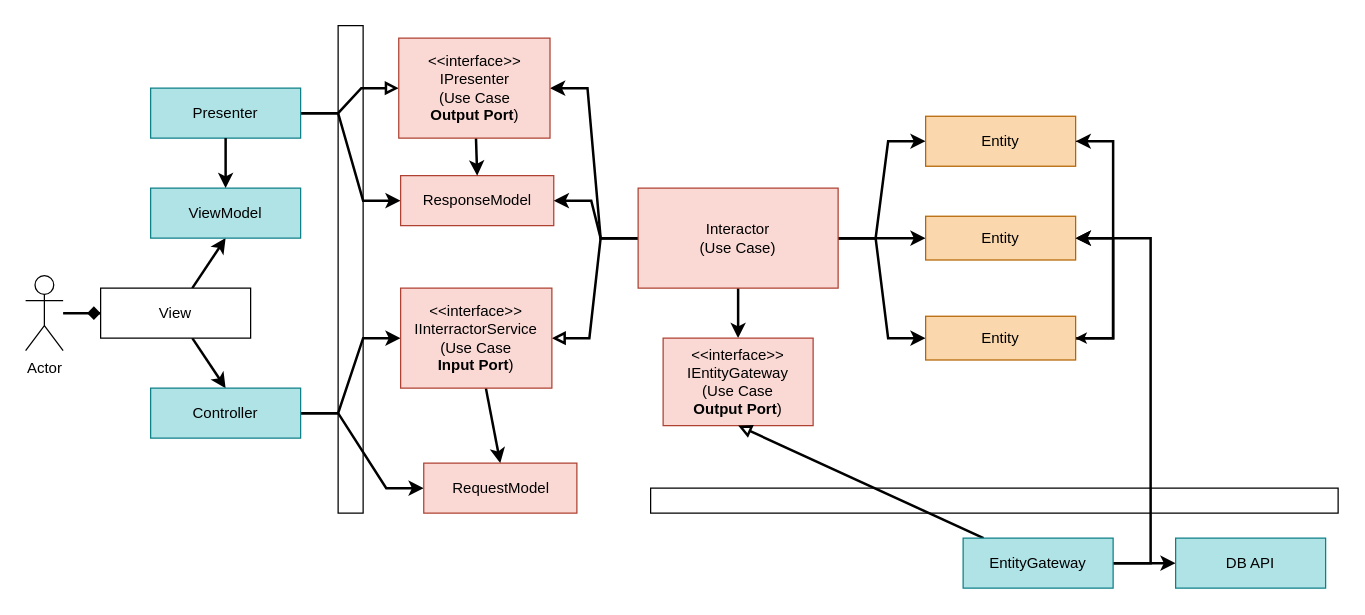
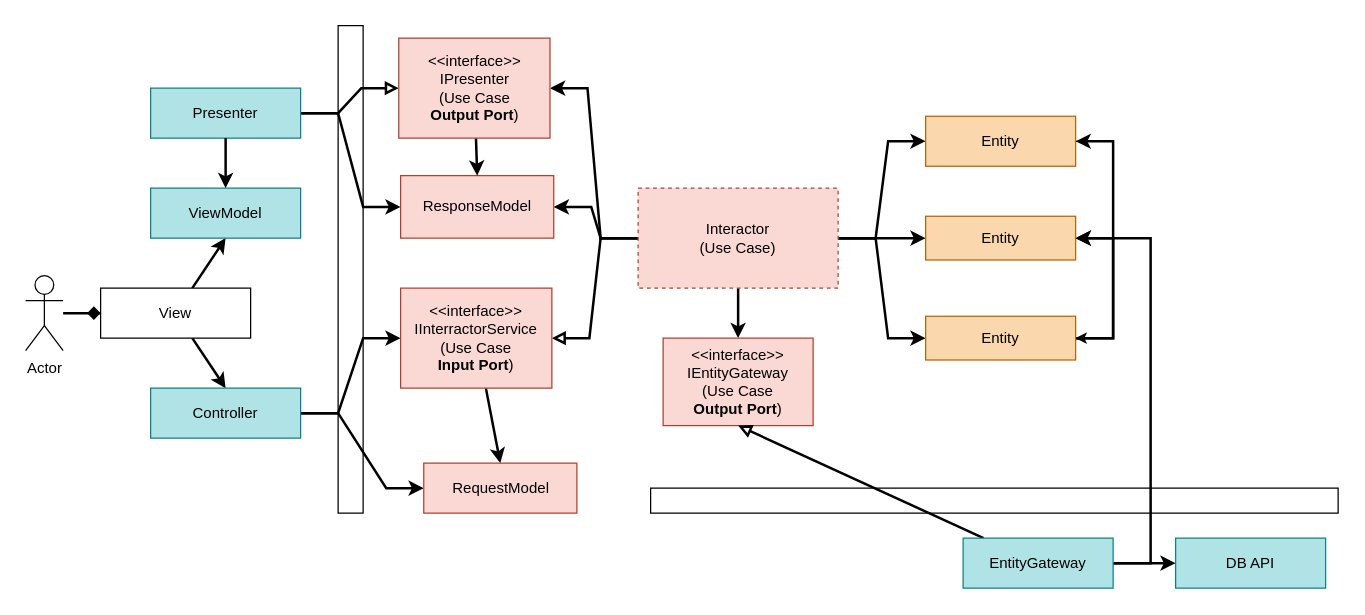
node "ResponseModel": size 153x50 -> 153x63
node "Interactor (Use Case)": style solid -> dashed
